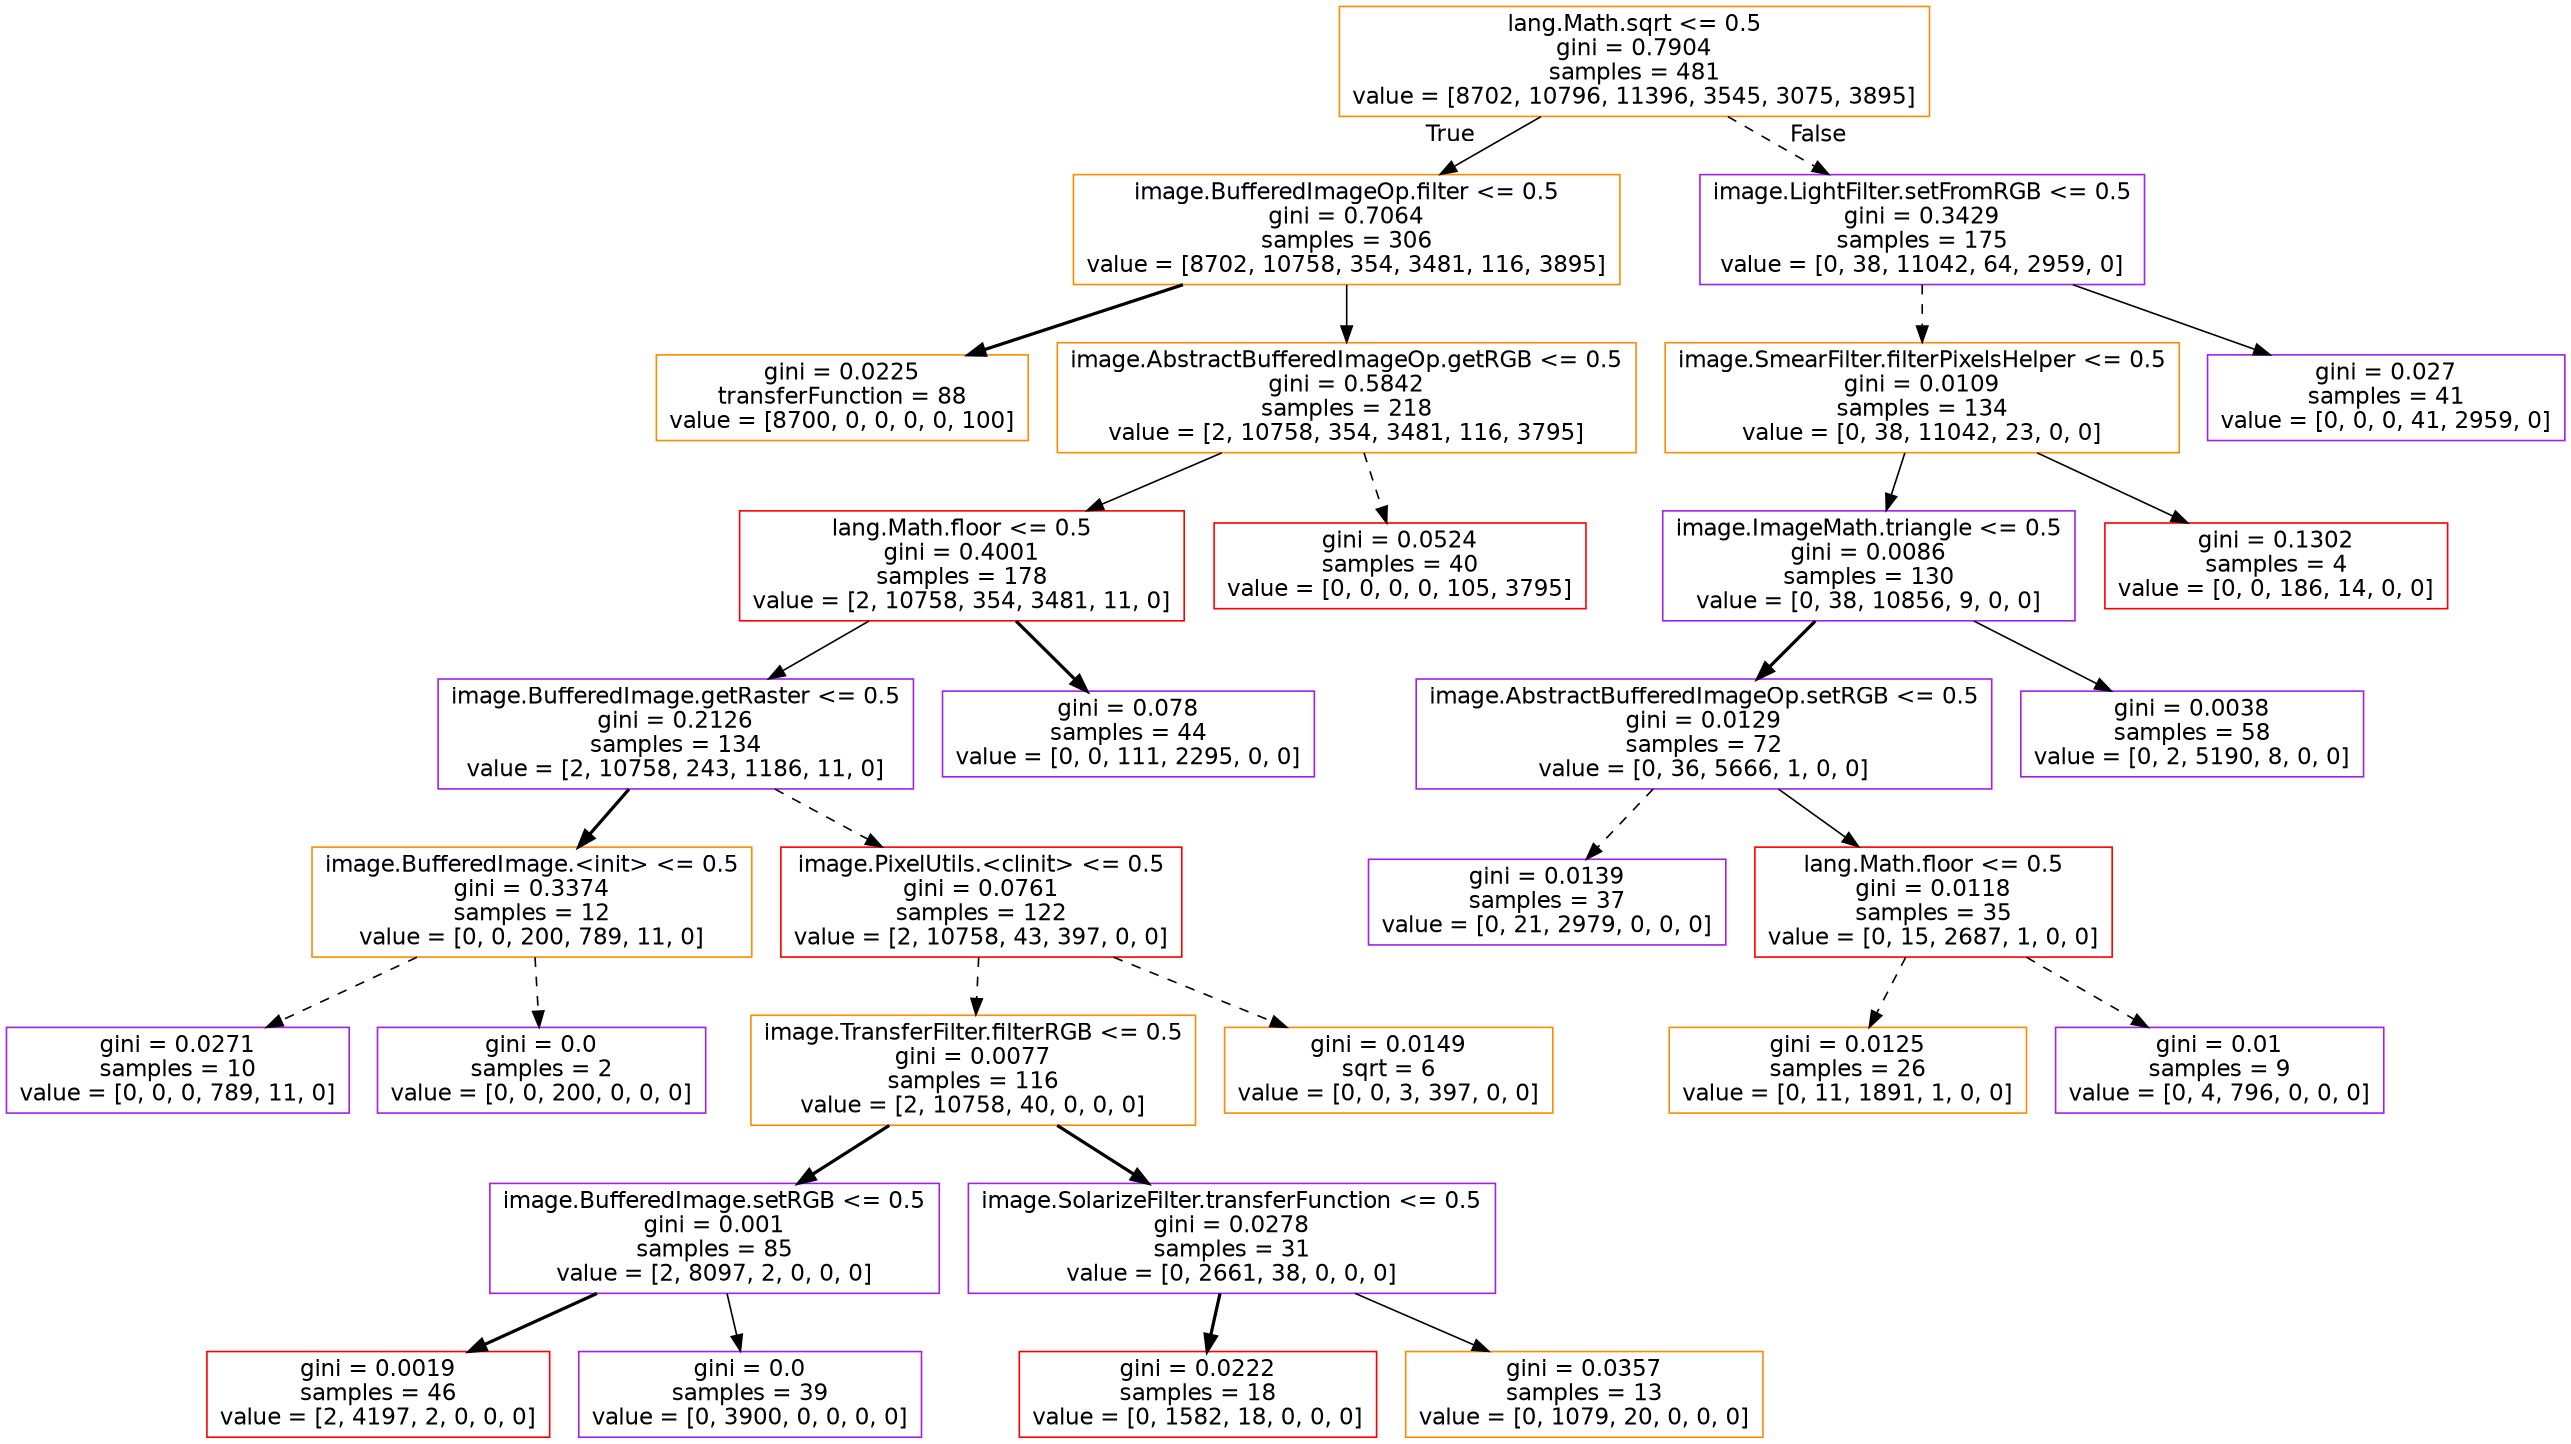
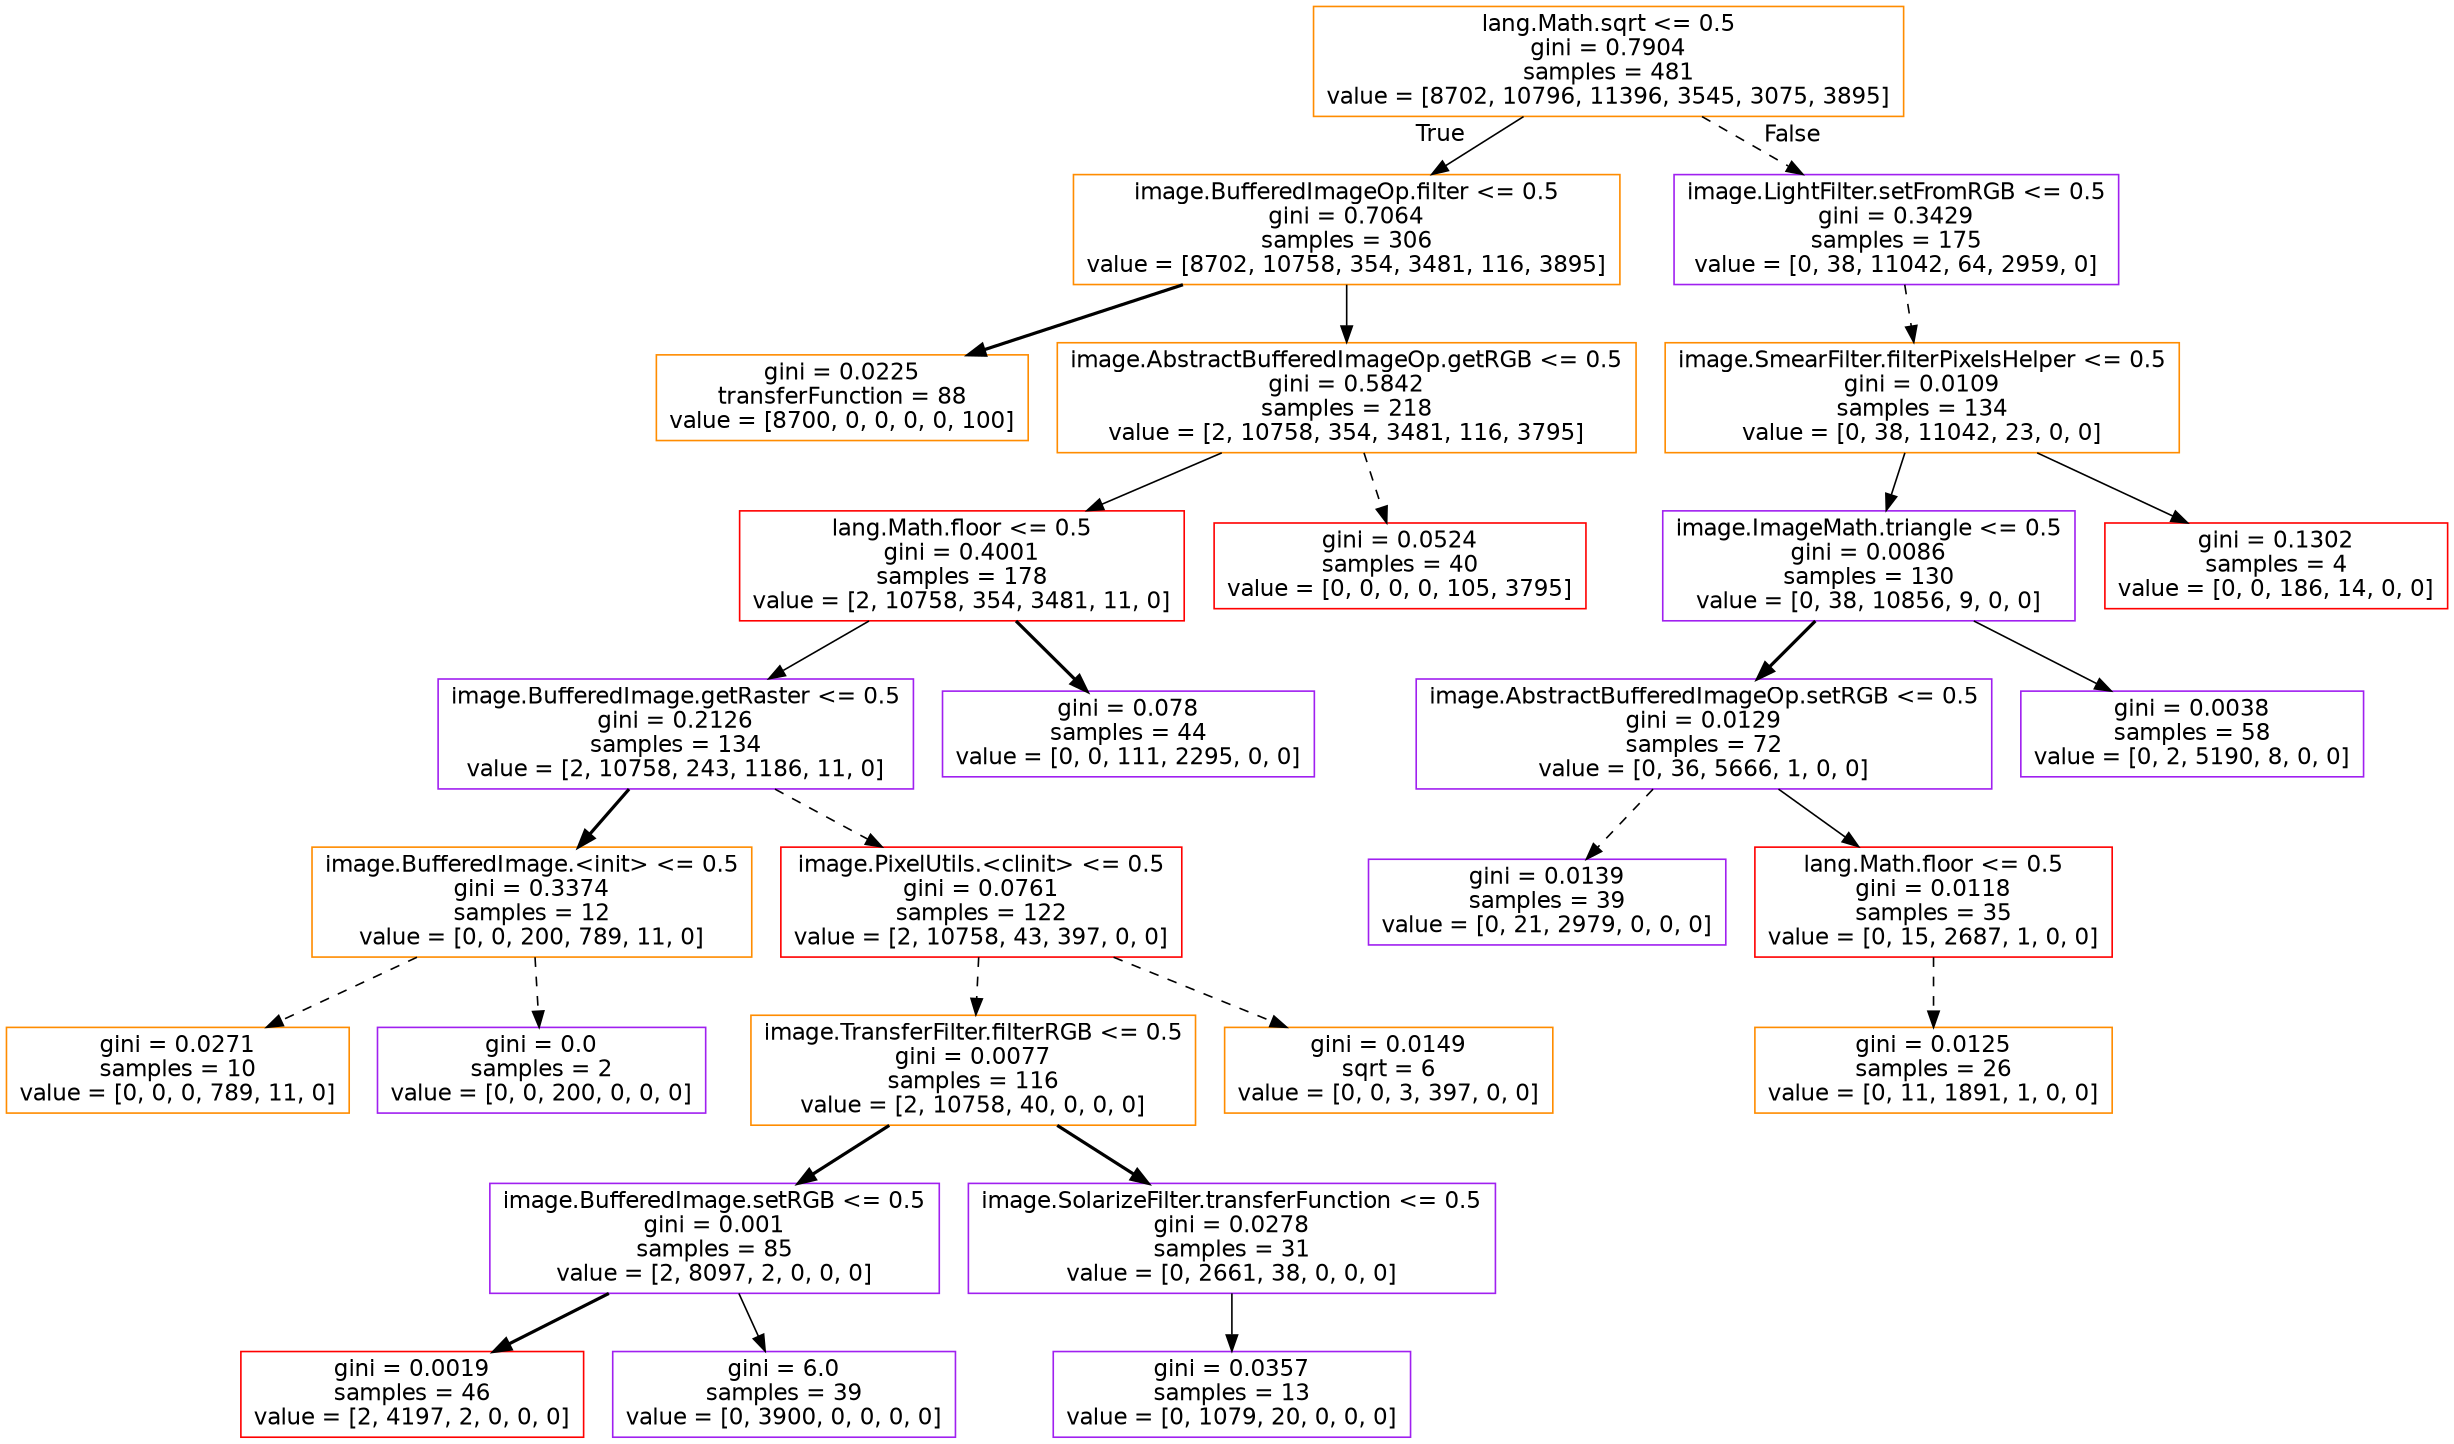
node "gini = 0.027 samples = 41 value = [0, 0, 0, 41, 2959, 0]": removed
node "gini = 0.0139 samples = 37 value = [0, 21, 2979, 0, 0, 0]": label "gini = 0.0139 samples = 37 value = [0, 21, 2979, 0, 0, 0]" -> "gini = 0.0139 samples = 39 value = [0, 21, 2979, 0, 0, 0]"
node "gini = 0.0271 samples = 10 value = [0, 0, 0, 789, 11, 0]": color purple -> darkorange
node "gini = 0.01 samples = 9 value = [0, 4, 796, 0, 0, 0]": removed
node "gini = 0.0 samples = 39 value = [0, 3900, 0, 0, 0, 0]": label "gini = 0.0 samples = 39 value = [0, 3900, 0, 0, 0, 0]" -> "gini = 6.0 samples = 39 value = [0, 3900, 0, 0, 0, 0]"
node "gini = 0.0222 samples = 18 value = [0, 1582, 18, 0, 0, 0]": removed
node "gini = 0.0357 samples = 13 value = [0, 1079, 20, 0, 0, 0]": color darkorange -> purple
